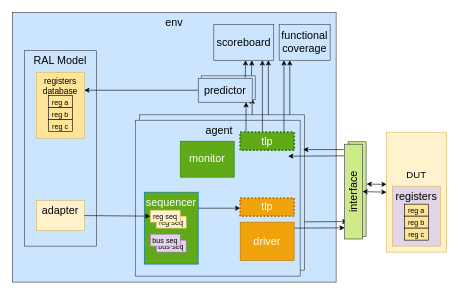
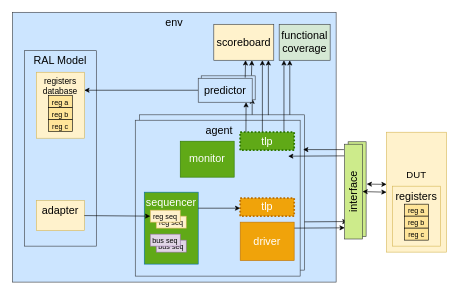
node "scoreboard": fillcolor #cce5ff -> #fff2cc
node "functional coverage": fillcolor #cce5ff -> #d5e8d4
node "registers database": fillcolor #ffe599 -> #fff2cc
node "registers": fillcolor #e1d5e7 -> #fff2cc
